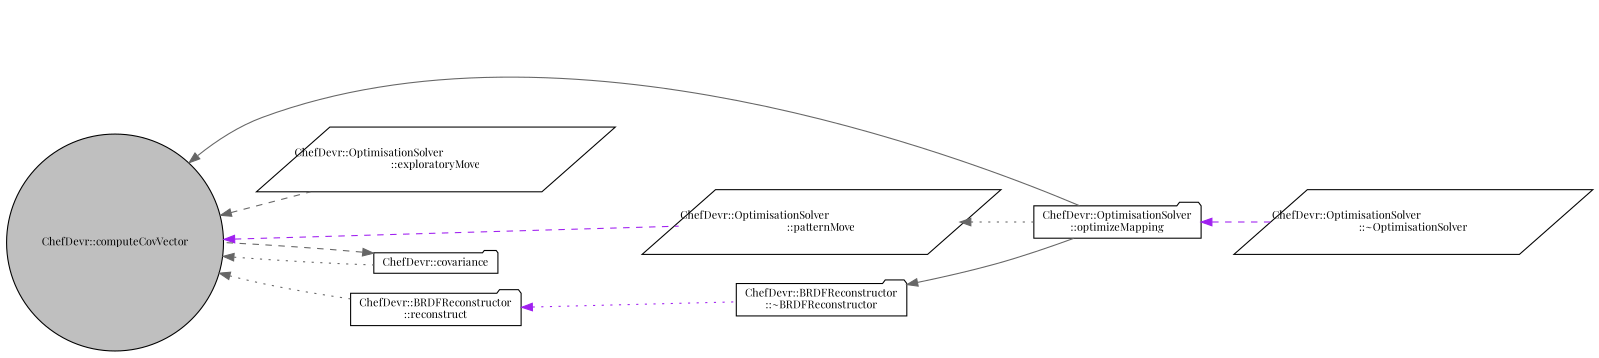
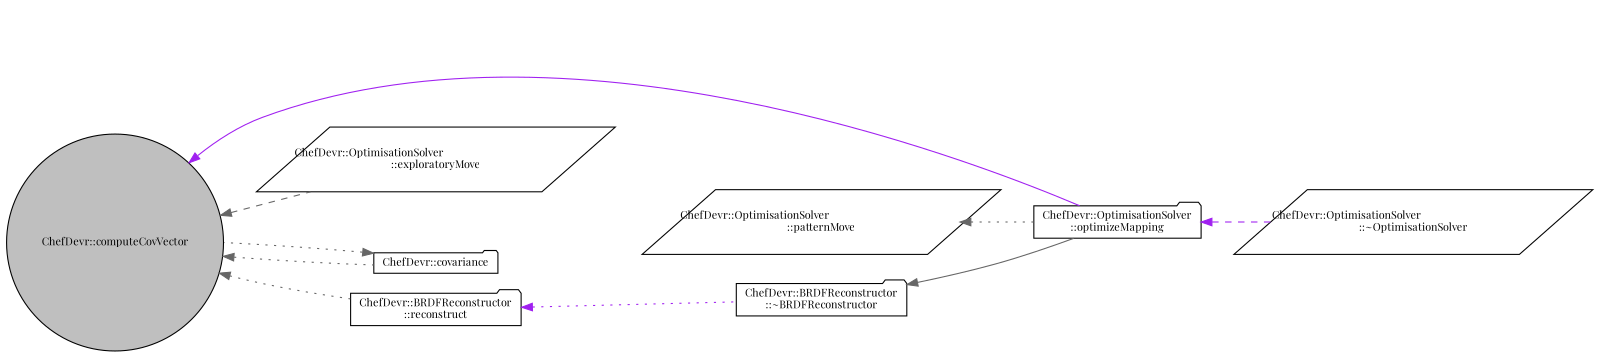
edge "ChefDevr::OptimisationSolver ::optimizeMapping" -> "ChefDevr::computeCovVector": color gray40 -> purple
edge "ChefDevr::OptimisationSolver ::patternMove" -> "ChefDevr::computeCovVector": removed
edge "ChefDevr::computeCovVector" -> "ChefDevr::covariance": style dashed -> dotted
